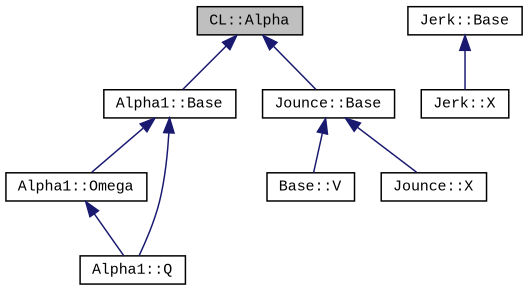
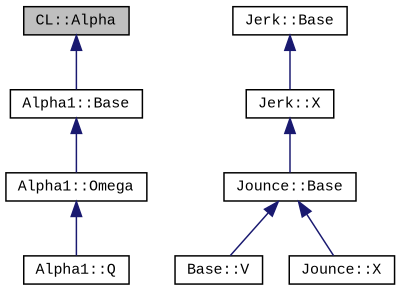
edge "Jounce::Base" -> "CL::Alpha": now "Jounce::Base" -> "Jerk::X"
edge "Alpha1::Q" -> "Alpha1::Base": removed
